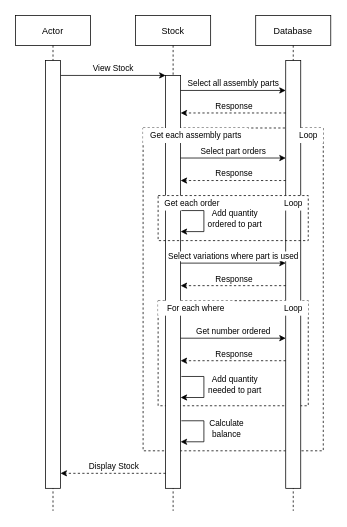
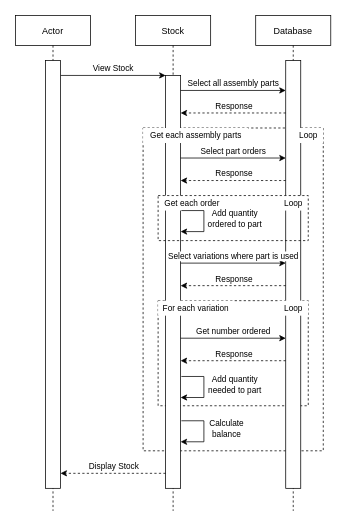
node "For each where": label "For each where" -> "For each variation"
